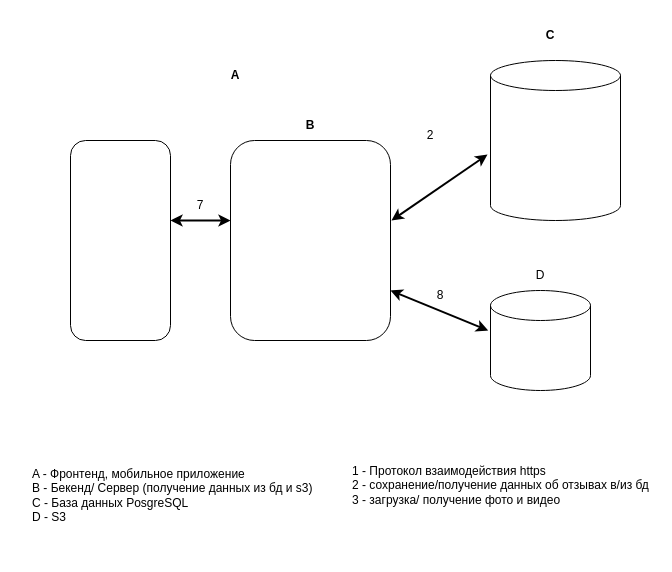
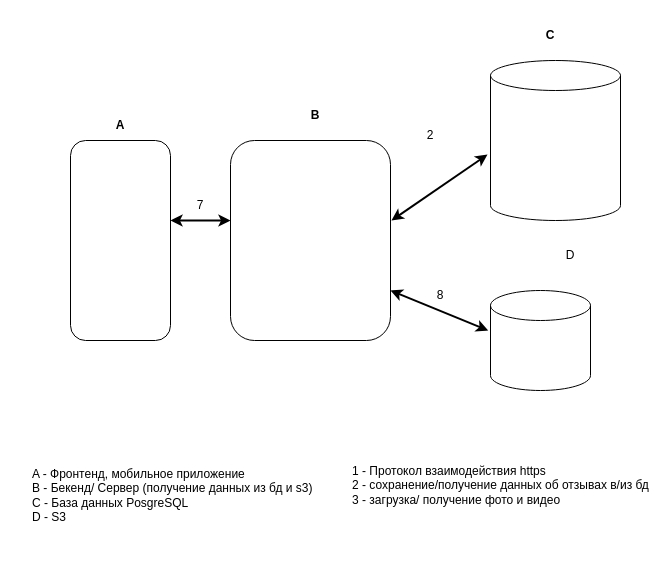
node "А": moved (236, 76) -> (121, 126)
node "B": moved (311, 126) -> (316, 116)
node "D": moved (541, 276) -> (571, 256)
